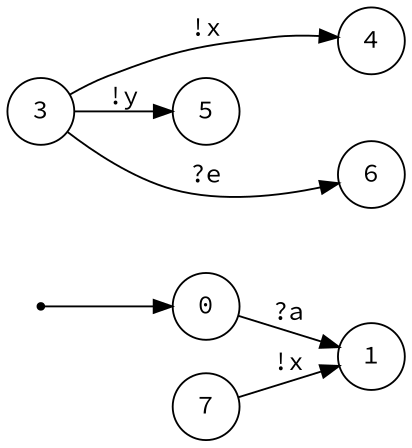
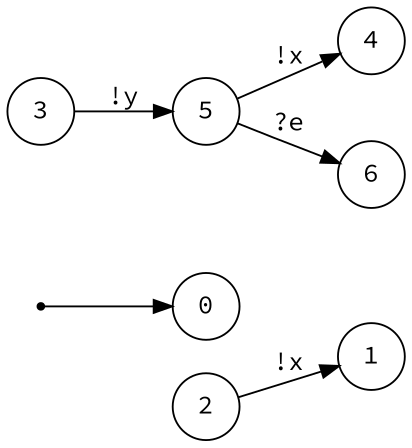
edge "3" -> "4": now "5" -> "4"
edge "3" -> "6": now "5" -> "6"
edge "0" -> "1": removed, label "?a"
node "7": label "7" -> "2"
